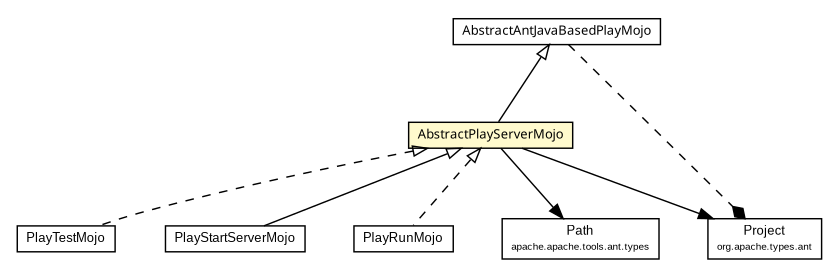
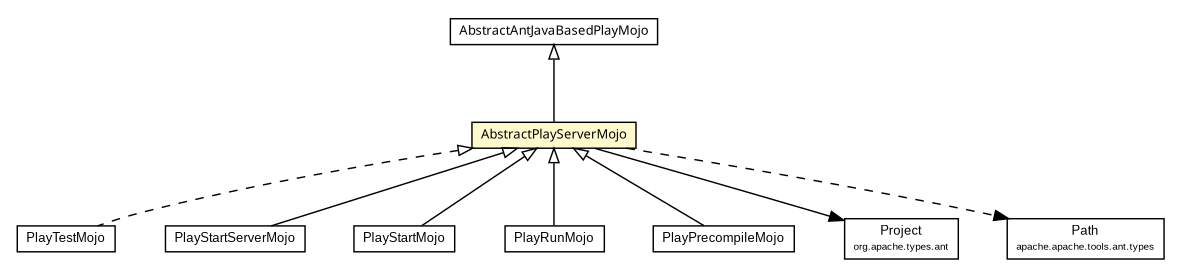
edge "AbstractAntJavaBasedPlayMojo" -> "Project": removed
edge "AbstractPlayServerMojo" -> "Path": style solid -> dashed
edge "PlayRunMojo" -> "AbstractPlayServerMojo": style dashed -> solid
node "PlayStartMojo": added
node "PlayPrecompileMojo": added
